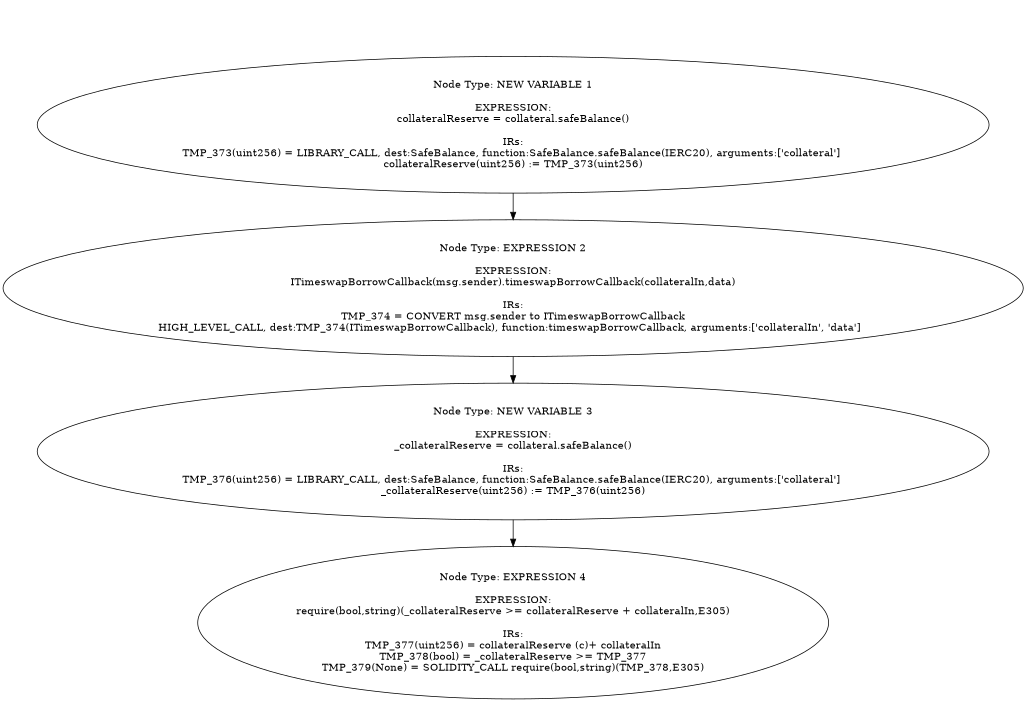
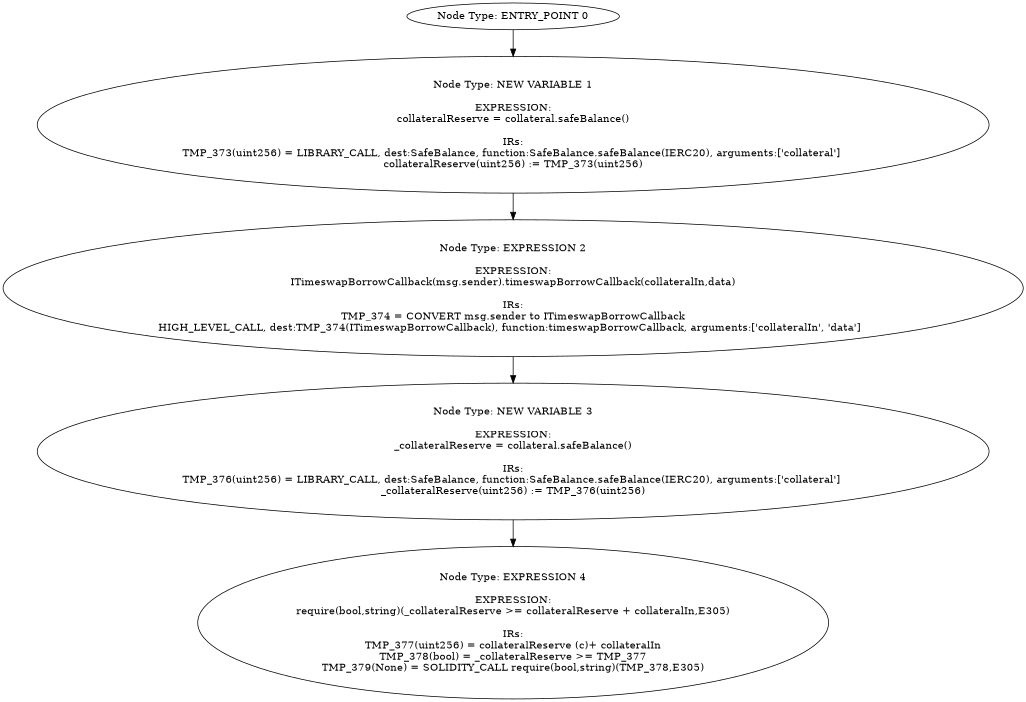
node "Node Type: ENTRY_POINT 0": added
